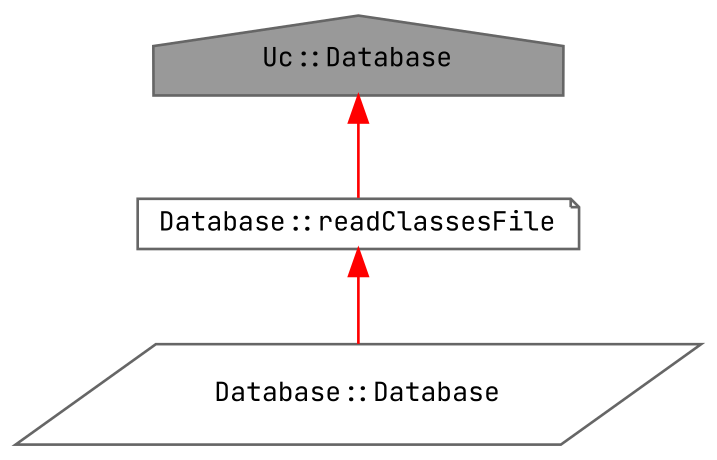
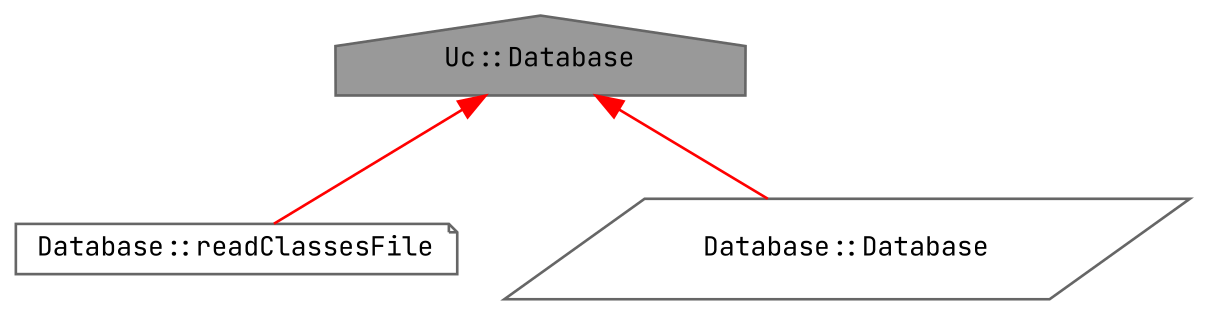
edge "Database::Database" -> "Database::readClassesFile": now "Database::Database" -> "Uc::Database"
